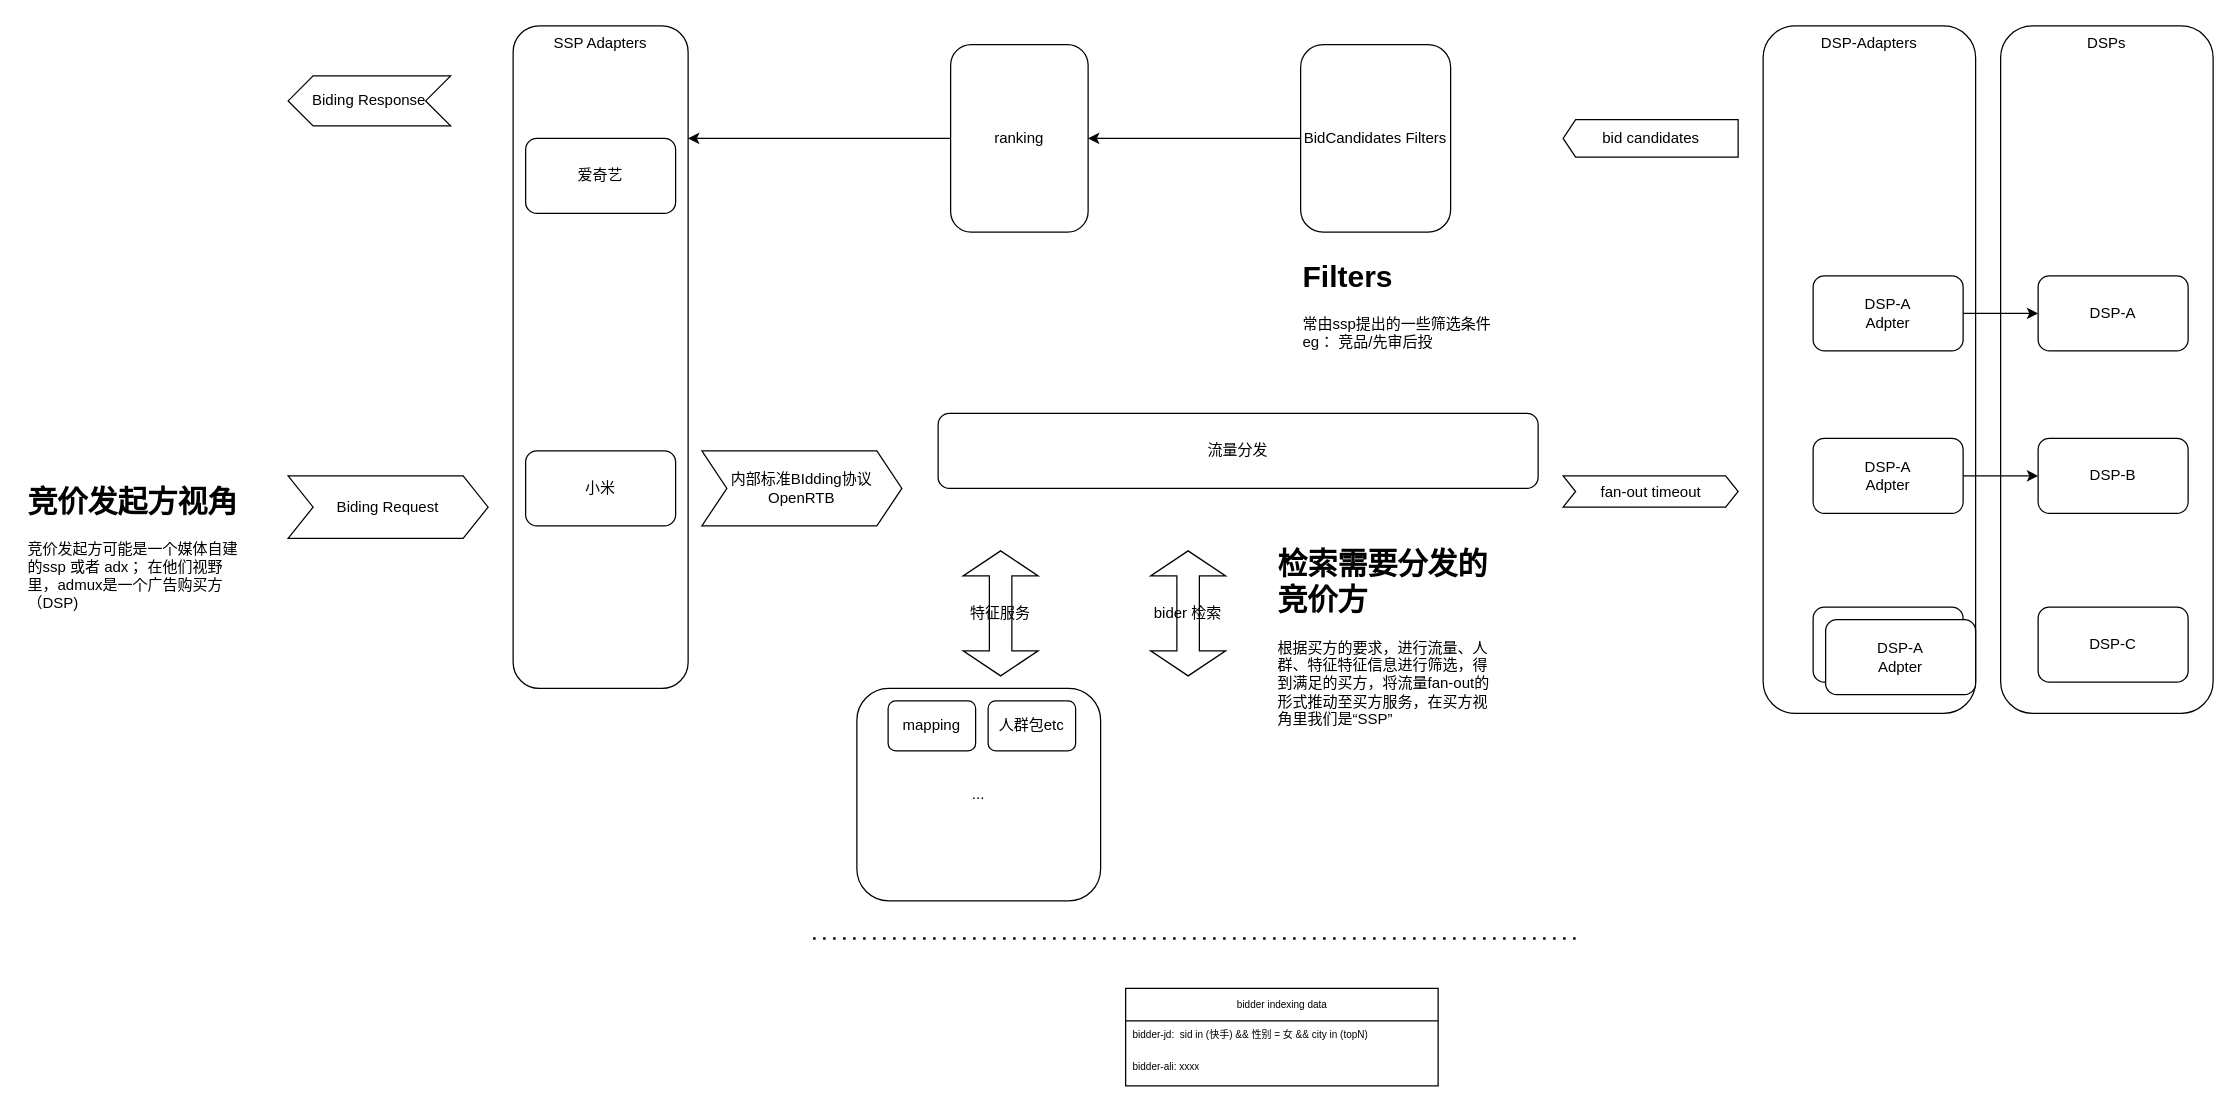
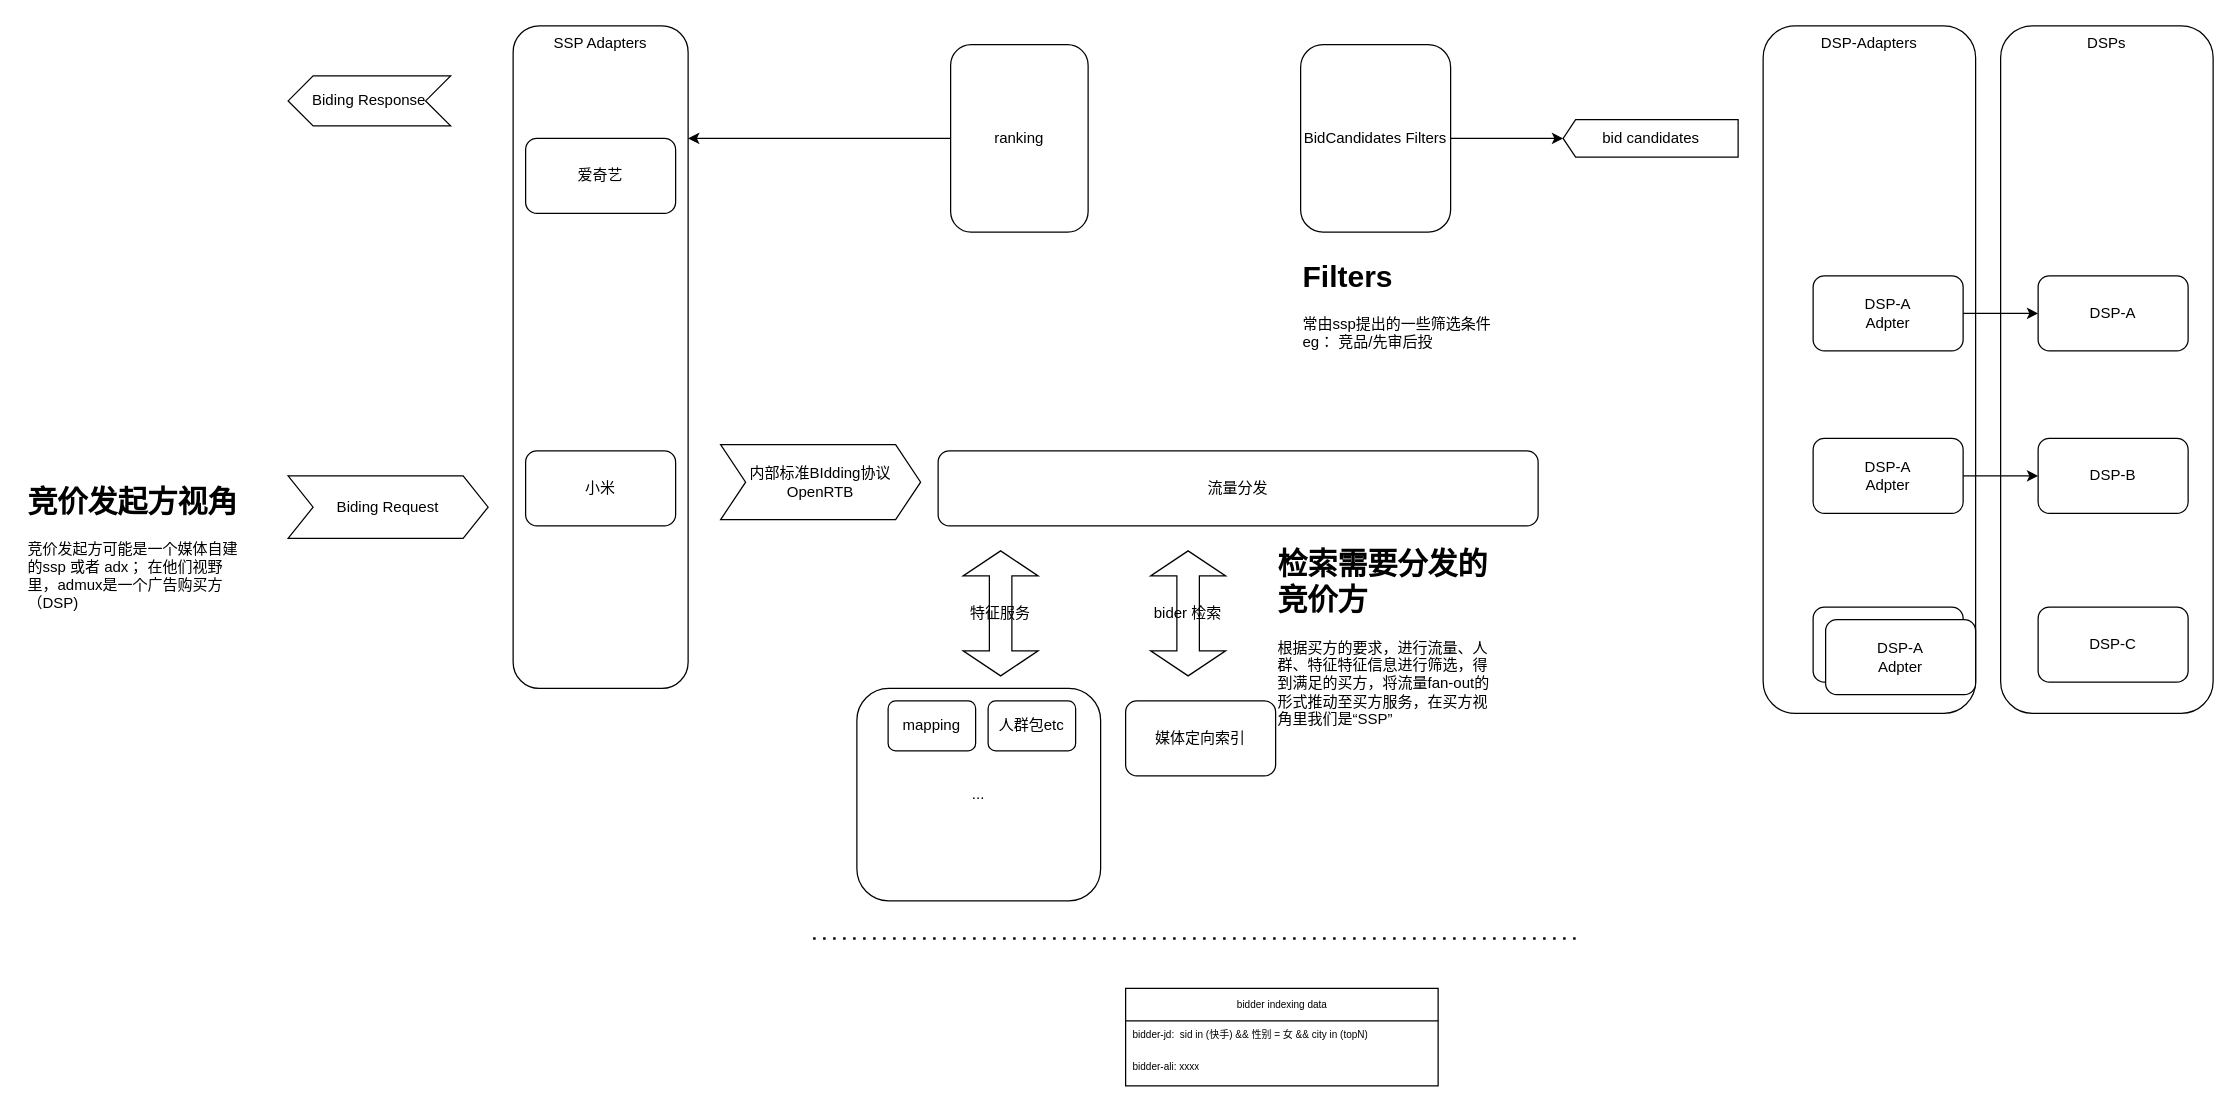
edge "BidCandidates Filters" -> "ranking": now "BidCandidates Filters" -> "bid candidates"
node "流量分发": moved (1238, 451) -> (1238, 488)
node "内部标准BIdding协议 OpenRTB": moved (802, 488) -> (821, 482)
node "fan-out timeout": removed
node "媒体定向索引": added
